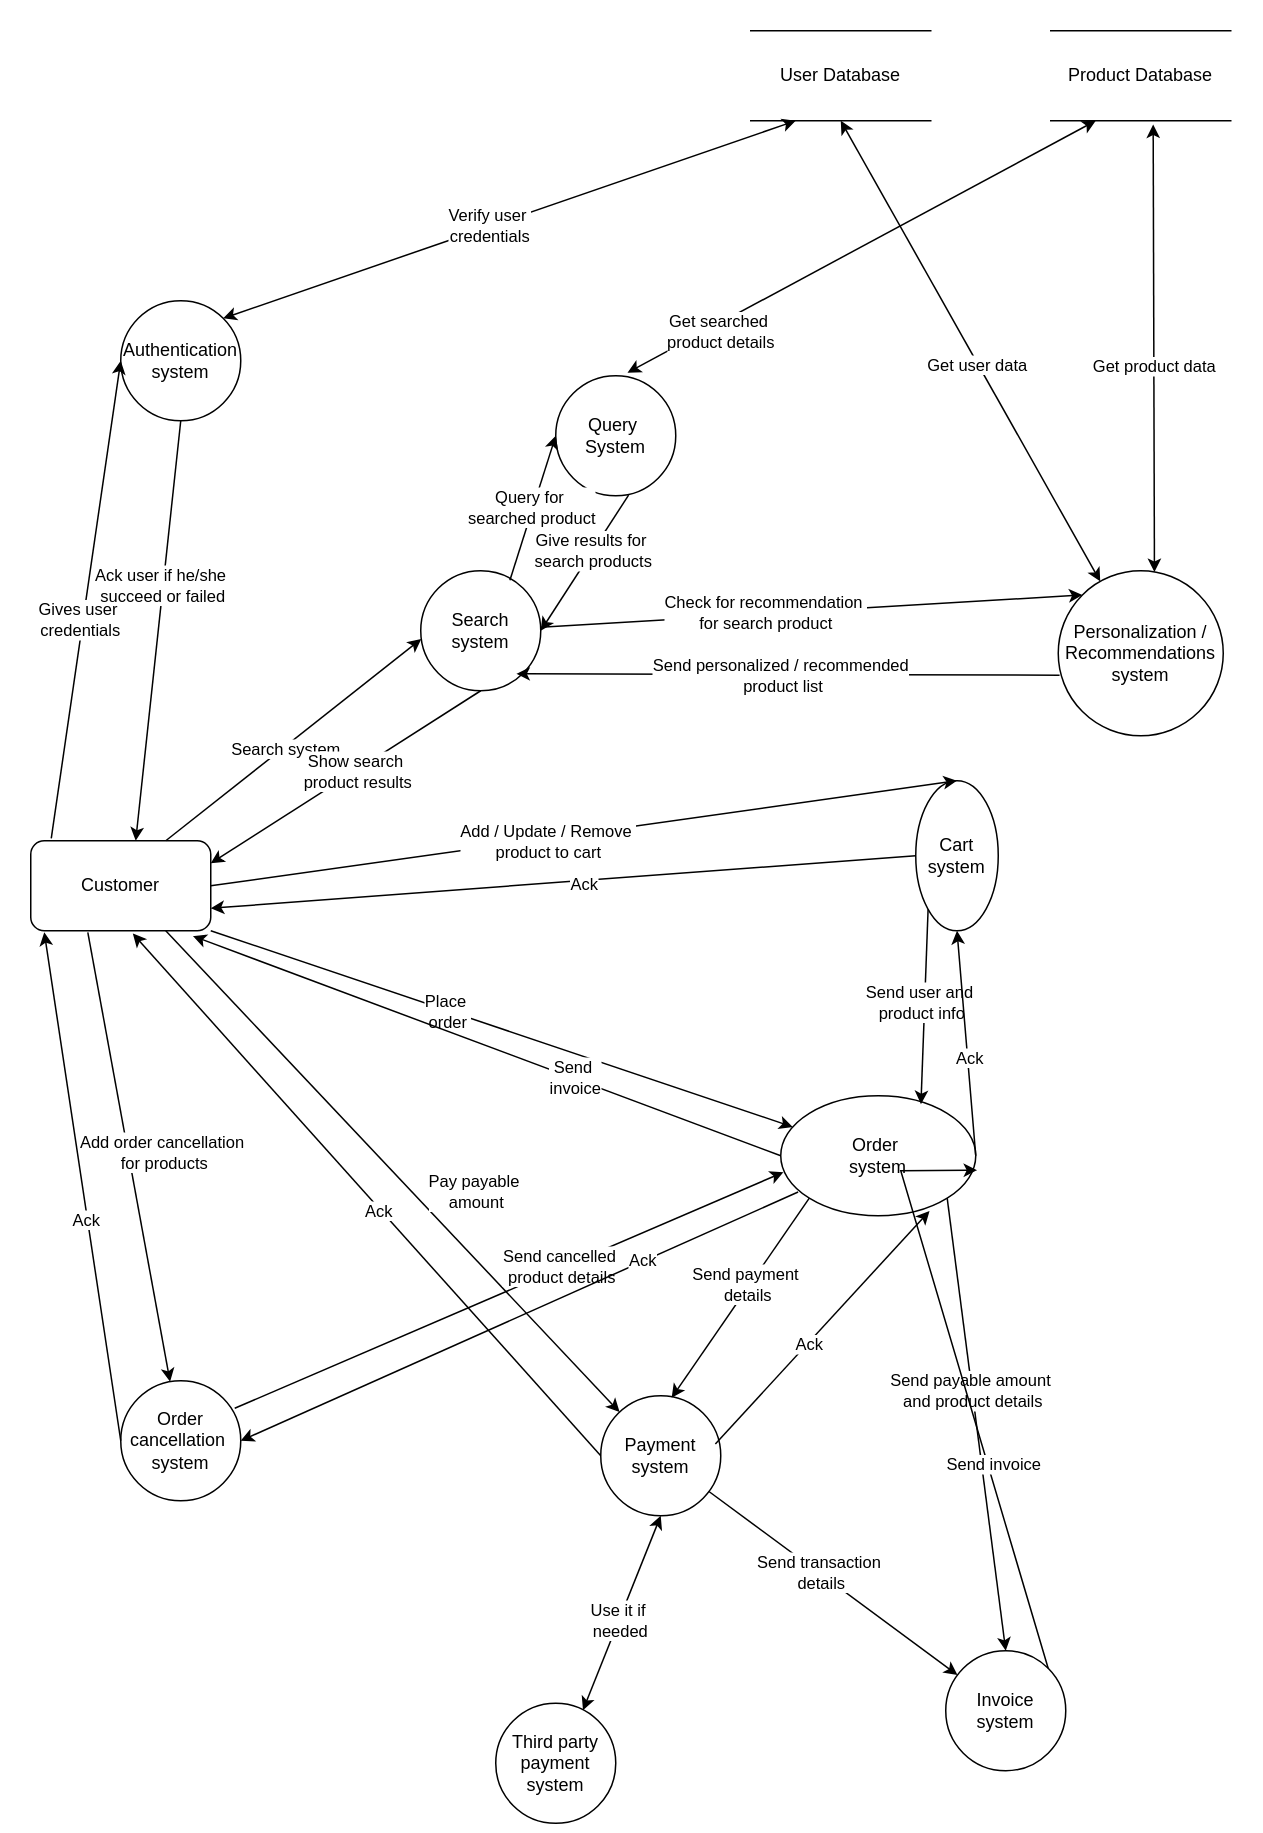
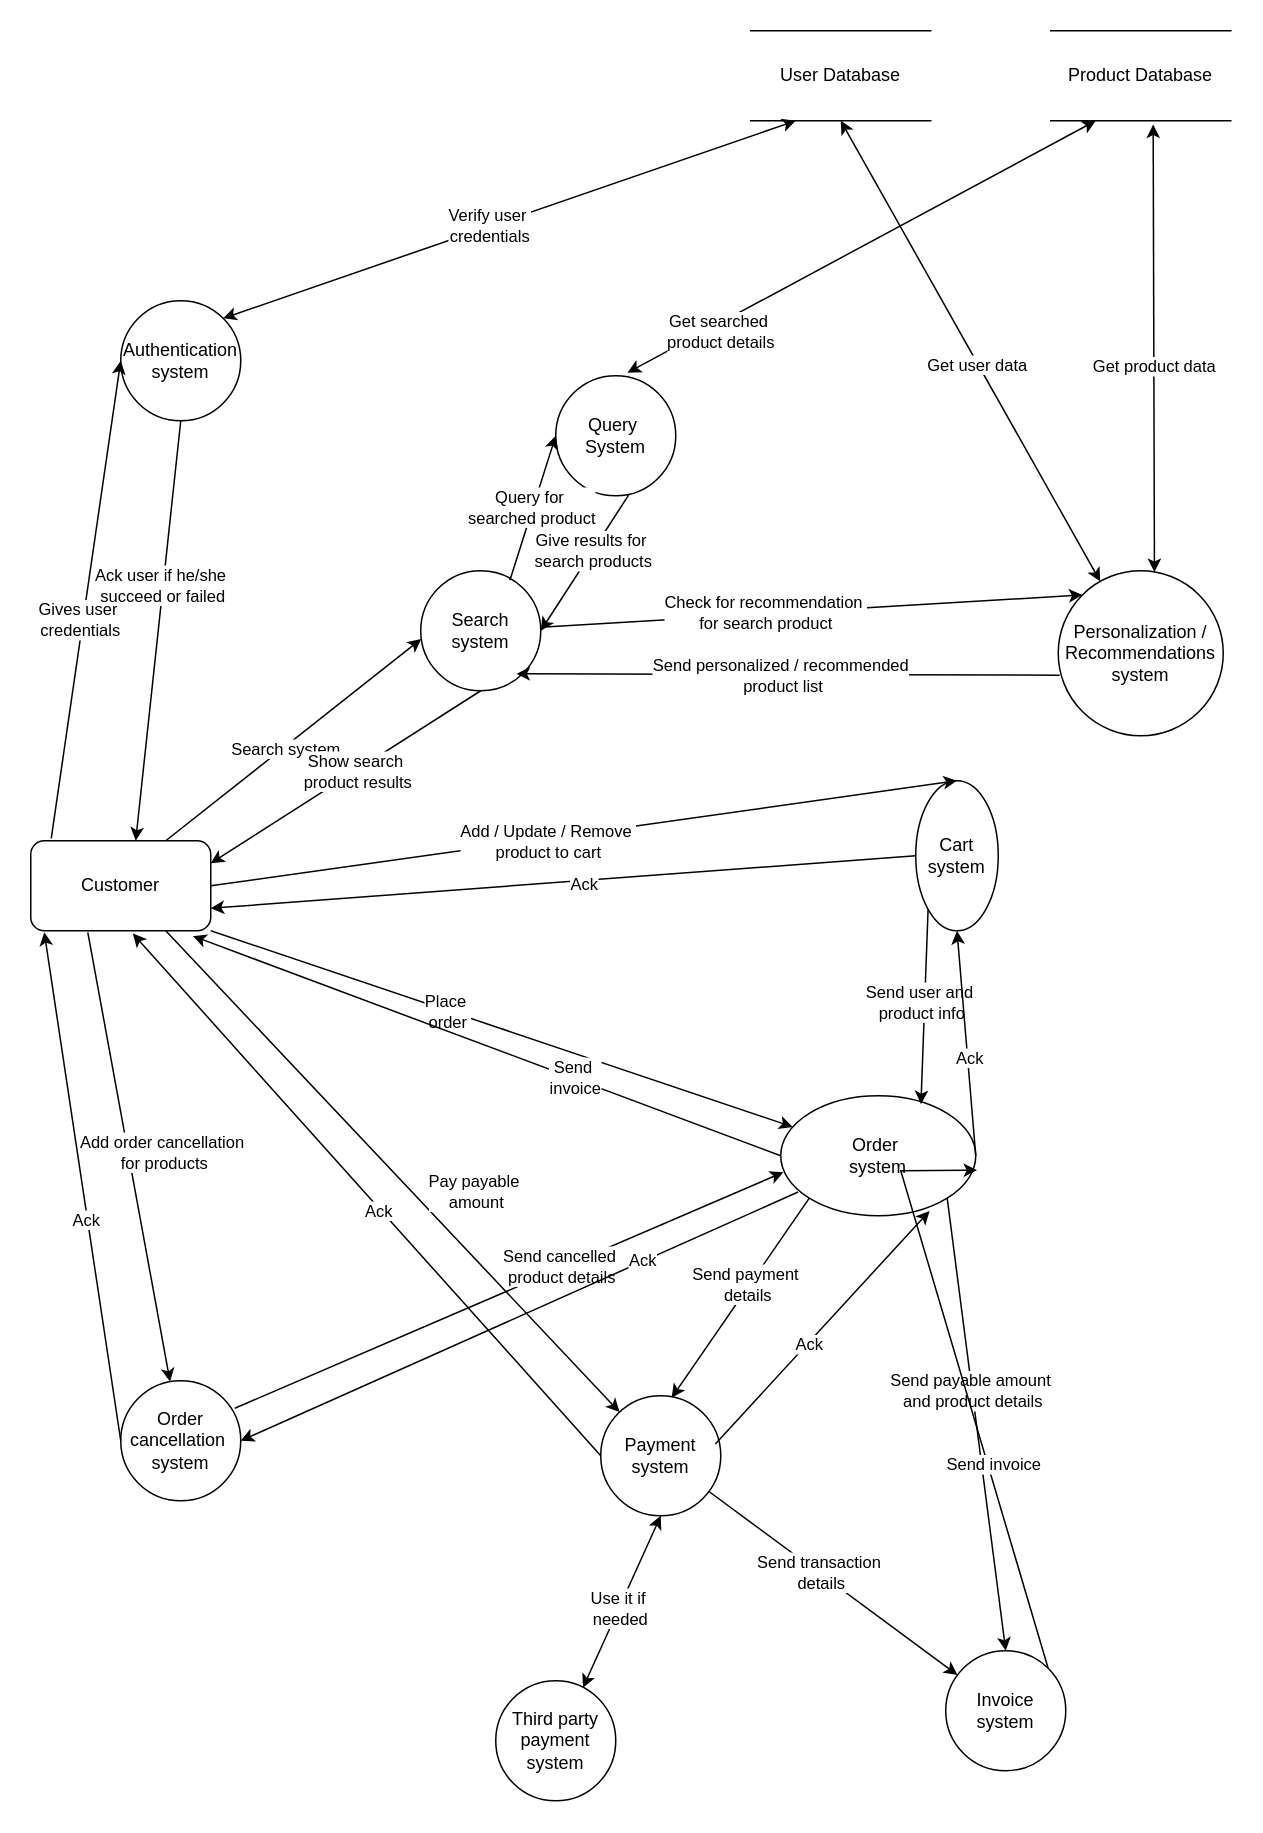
node "Third party payment system": moved (556, 1763) -> (556, 1741)
